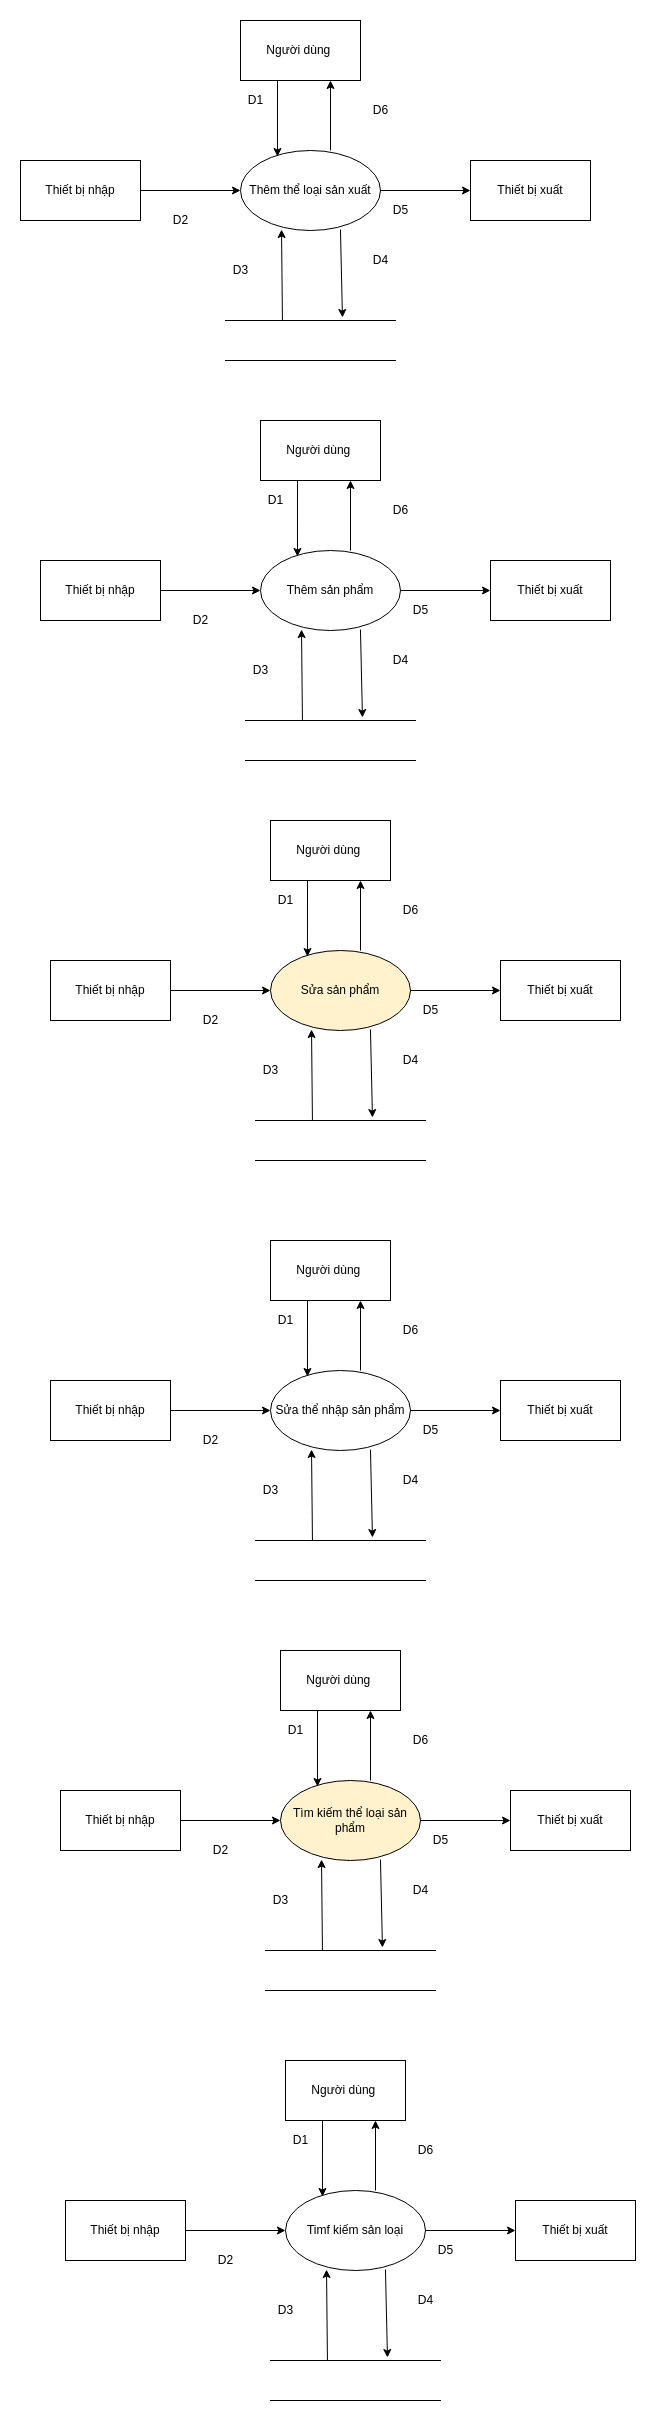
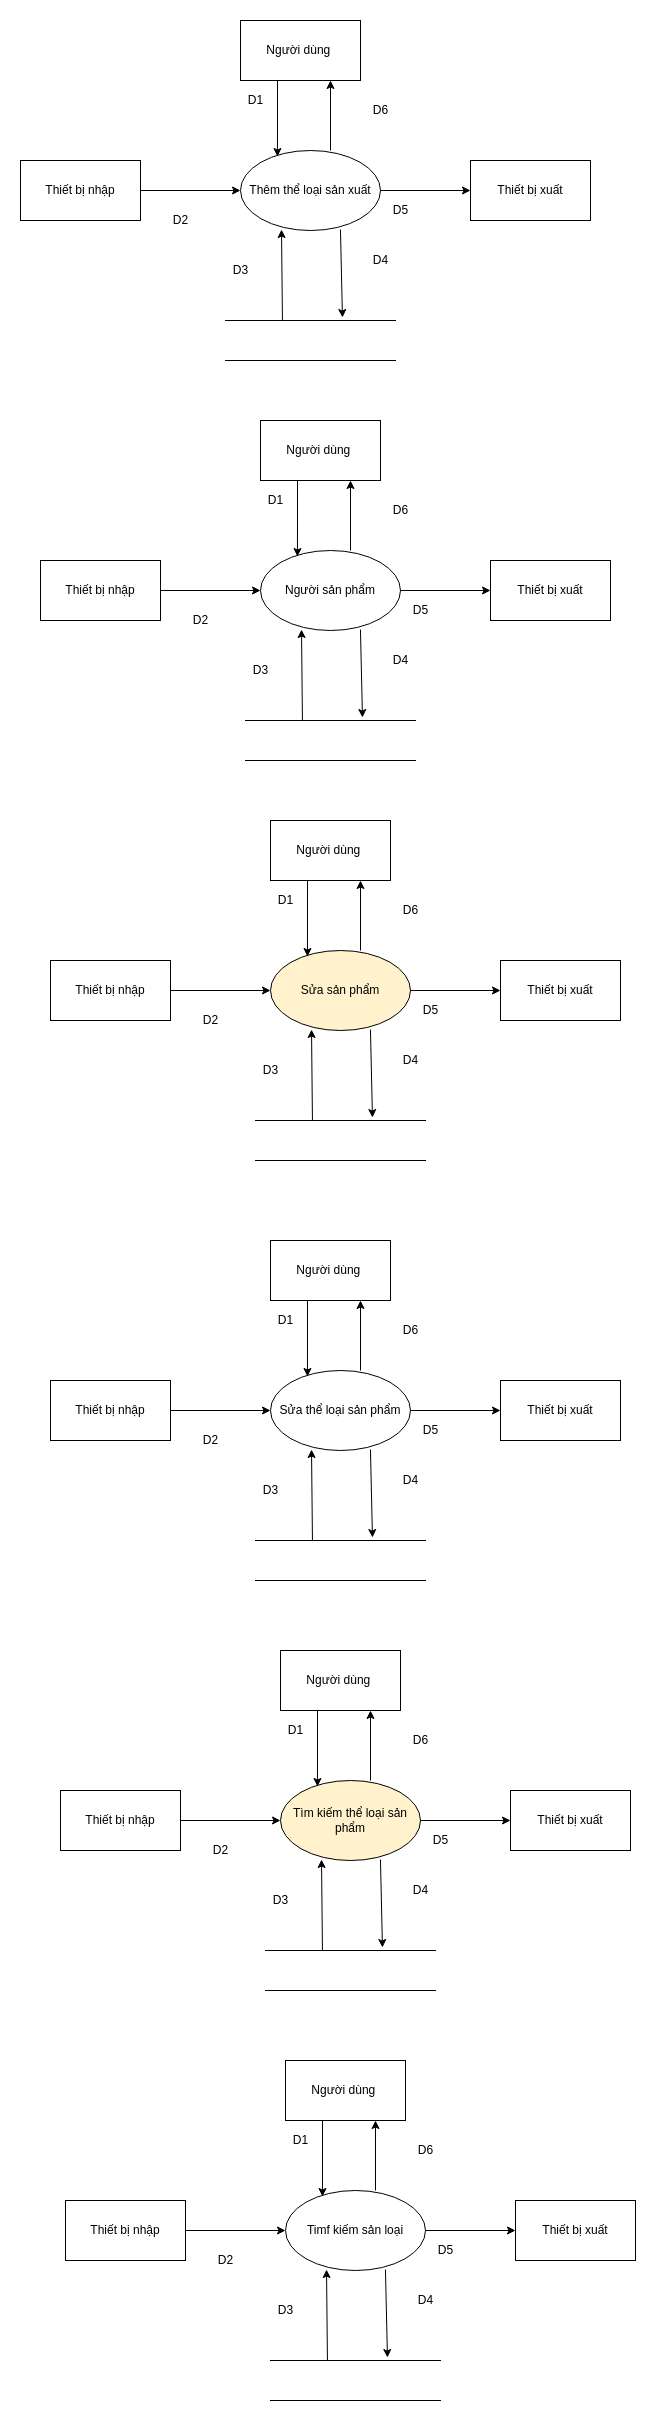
node "Thêm sản phẩm": label "Thêm sản phẩm" -> "Người sản phẩm"
node "Sửa thể nhập sản phẩm": label "Sửa thể nhập sản phẩm" -> "Sửa thể loại sản phẩm"
